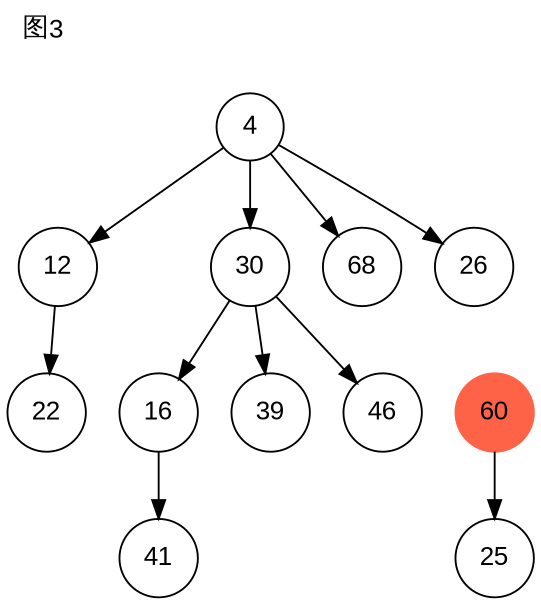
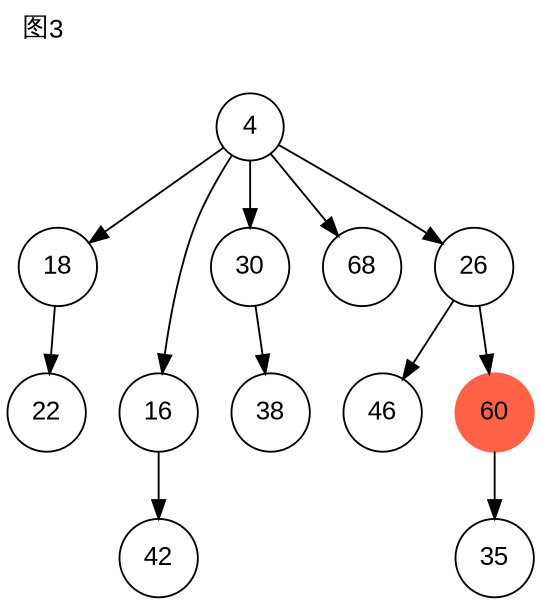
node "12": label "12" -> "18"
edge "26" -> "60": added
edge "30" -> "16": now "4" -> "16"
edge "30" -> "46": now "26" -> "46"
node "39": label "39" -> "38"
node "41": label "41" -> "42"
node "25": label "25" -> "35"
